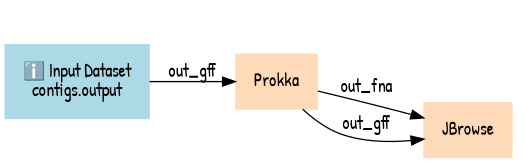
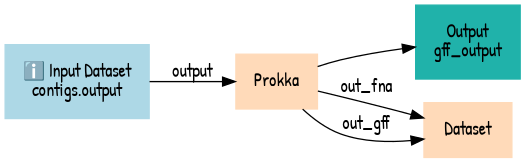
node "Output gff_output": added
edge "ℹ️ Input Dataset contigs.output" -> "Prokka": label "out_gff" -> "output"
node "JBrowse": label "JBrowse" -> "Dataset"
